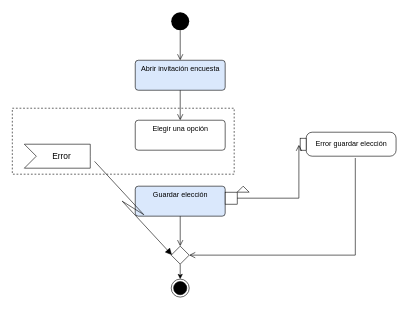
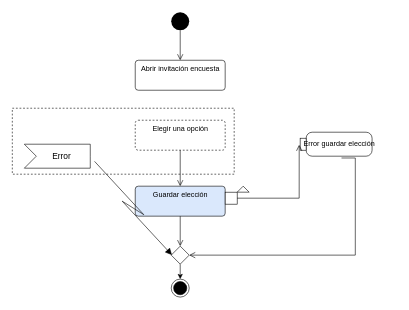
node "Abrir invitación encuesta": fillcolor #dae8fc -> #ffffff
edge "Abrir invitación encuesta" -> "Elegir una opción": removed
node "Elegir una opción": style solid -> dashed
node "Error guardar elección": size 96x24 -> 72x24
edge "Elegir una opción" -> "Guardar elección": added
